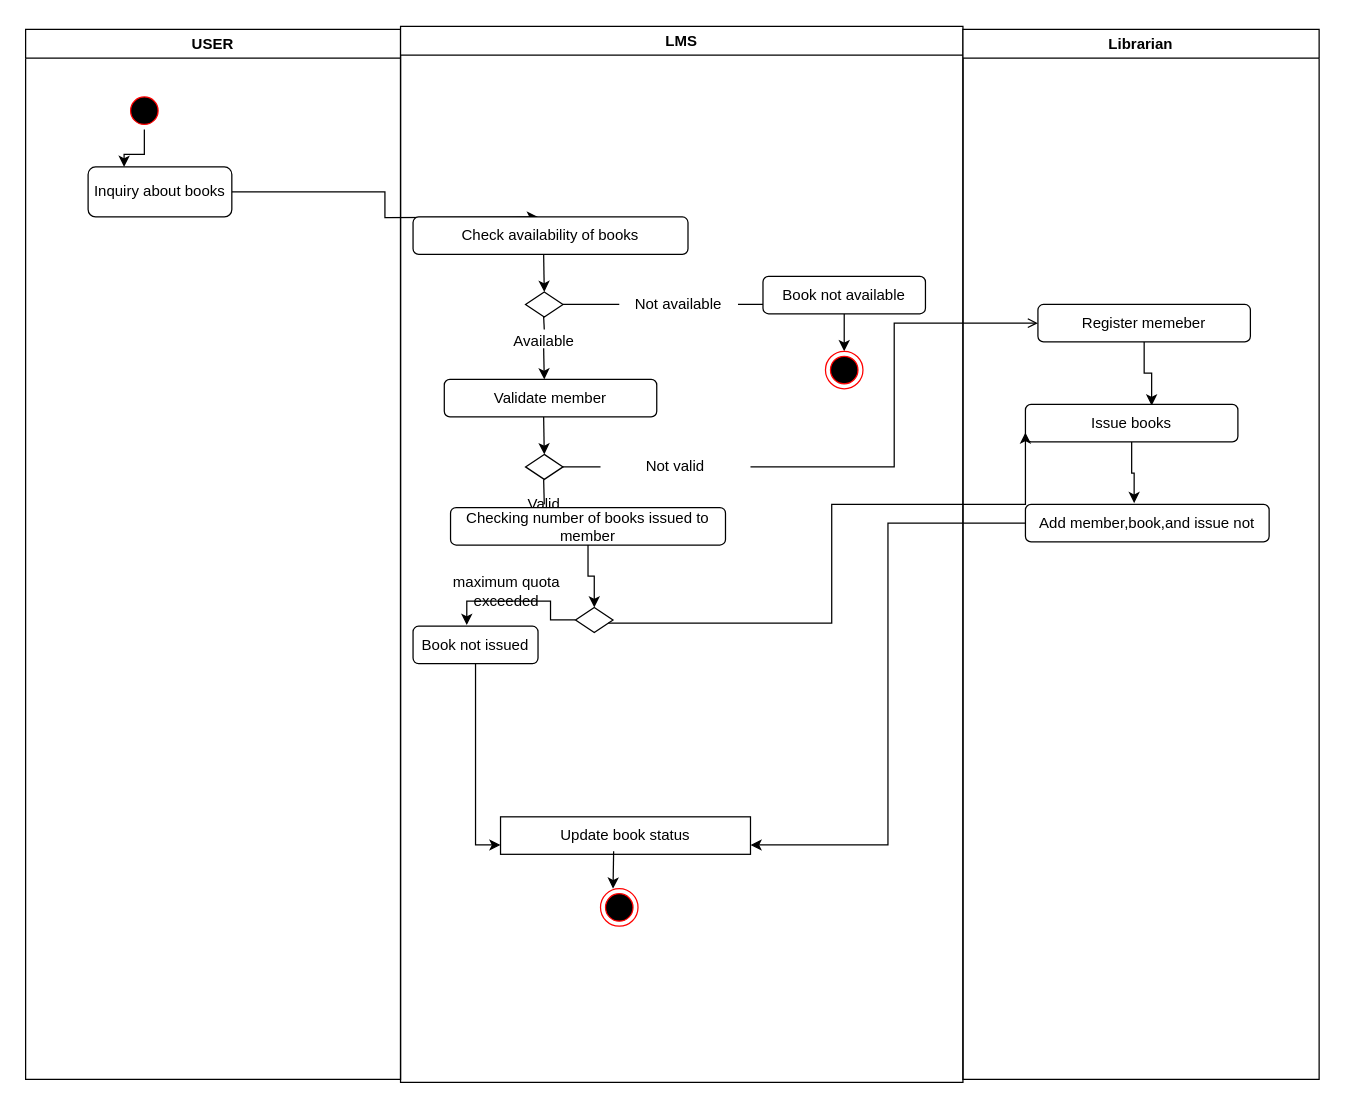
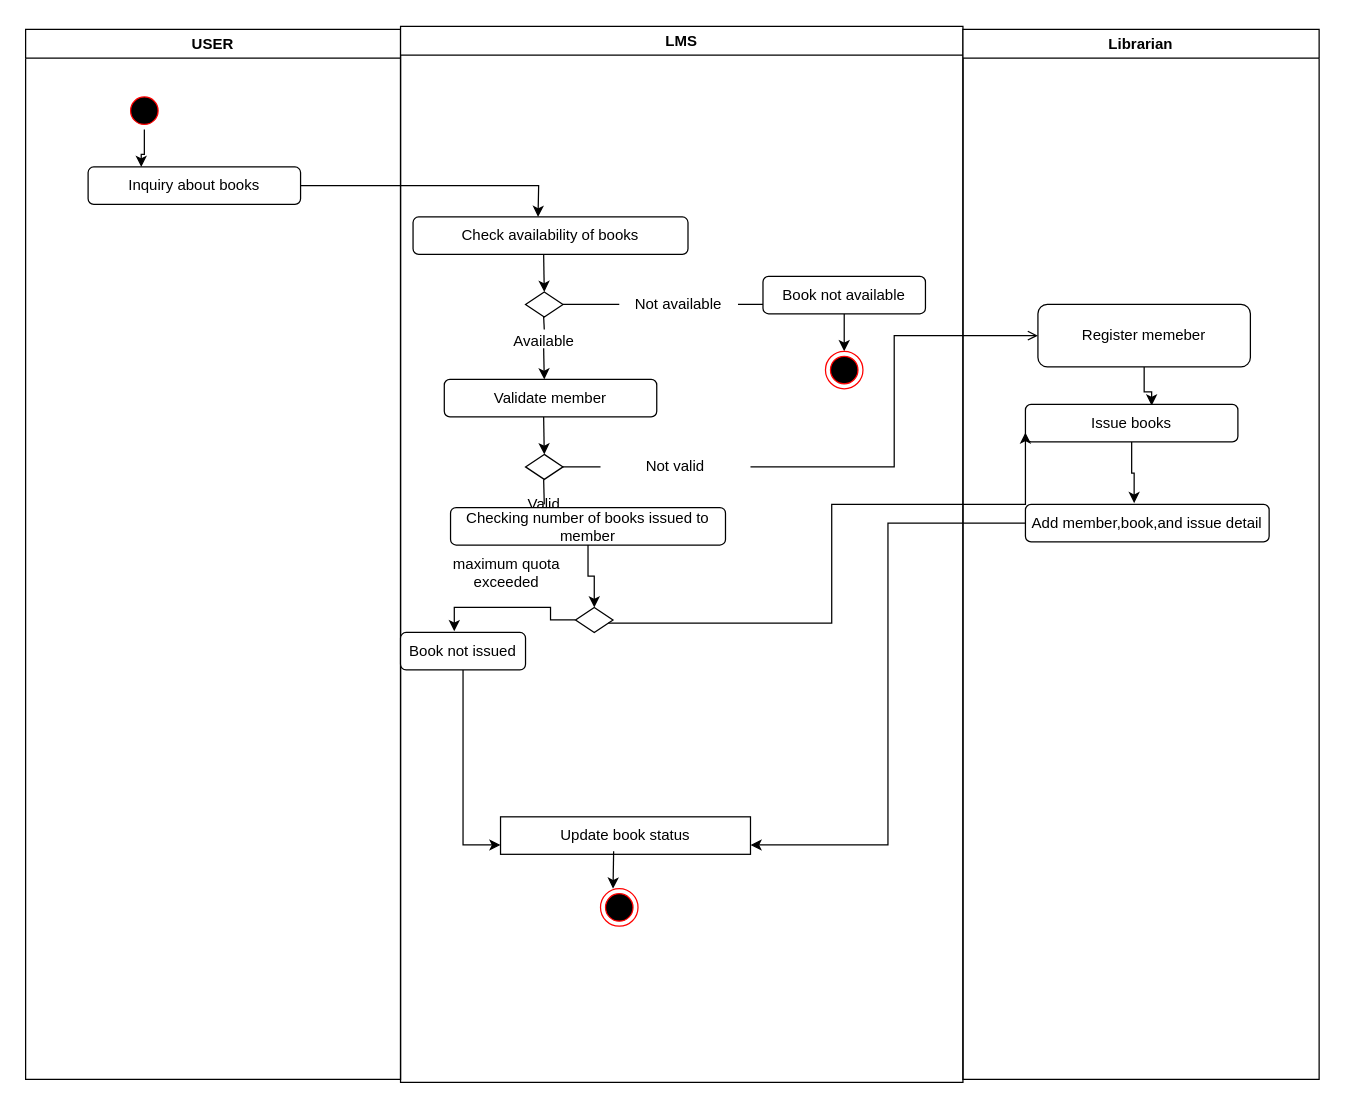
node "Inquiry about books": size 144x50 -> 213x38
node "Register memeber": size 213x38 -> 213x63
node "Add member,book,and issue not": label "Add member,book,and issue not" -> "Add member,book,and issue detail"
node "maximum quota exceeded": moved (507, 592) -> (507, 573)
node "Book not issued": moved (476, 645) -> (463, 651)
